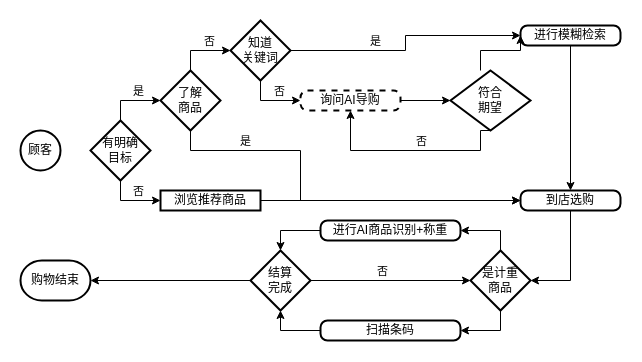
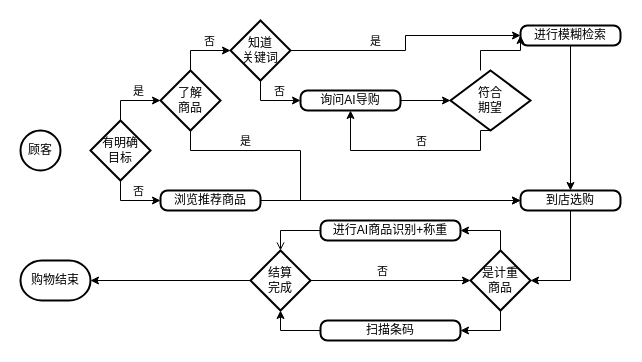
node "询问AI导购": style dashed -> solid
node "浏览推荐商品": shape rectangle -> rounded rectangle
edge "进行AI商品识别+称重" -> "结算 完成": arrowhead classic -> open
